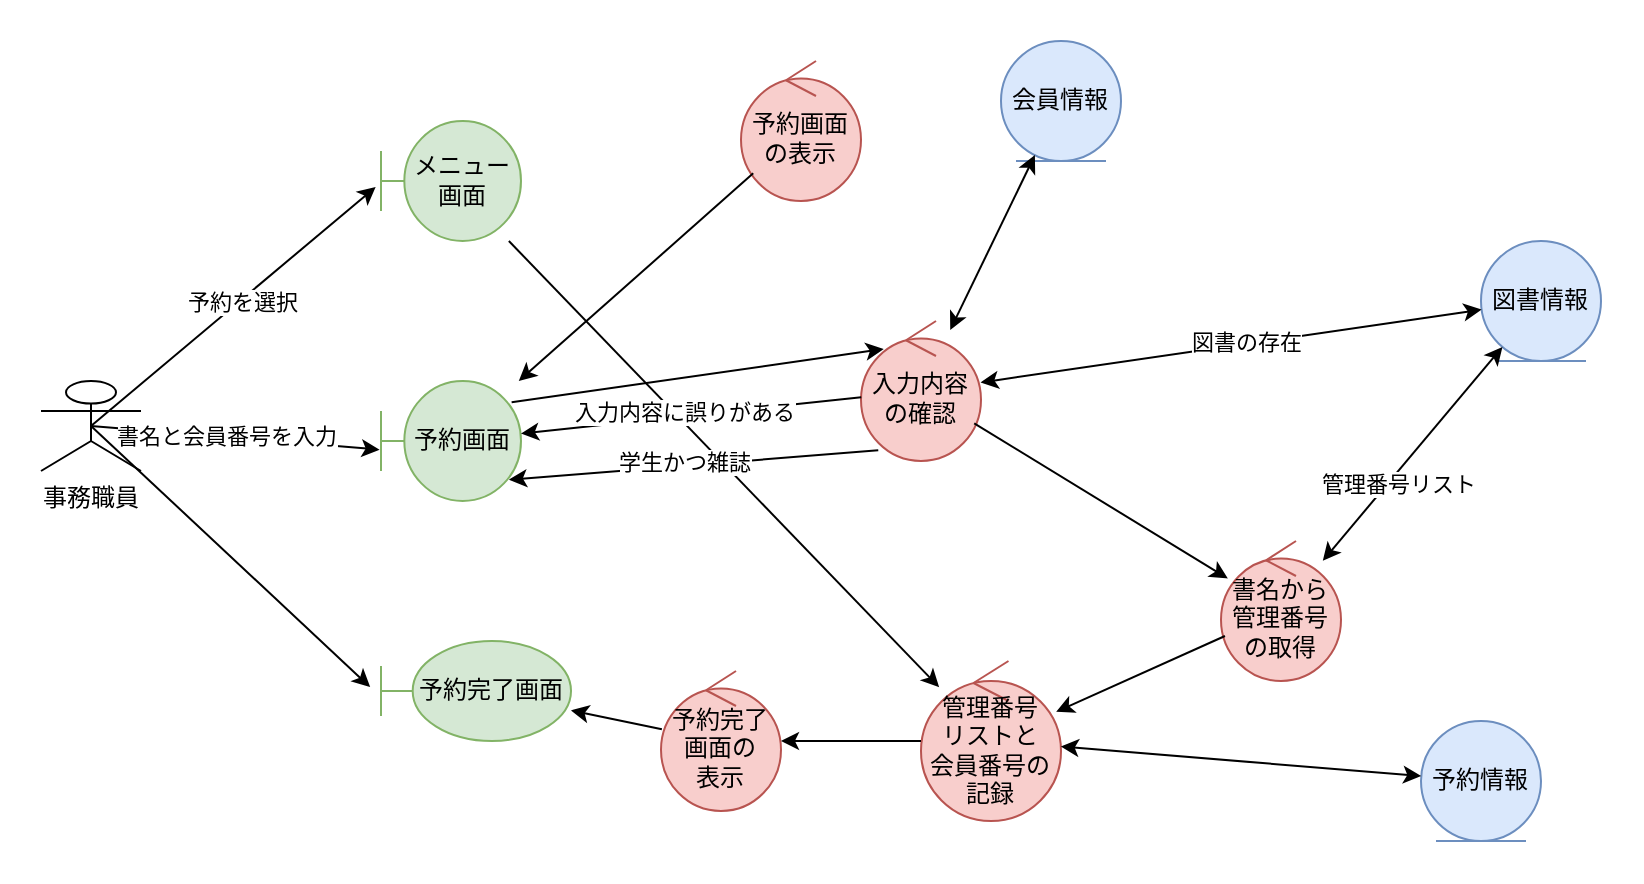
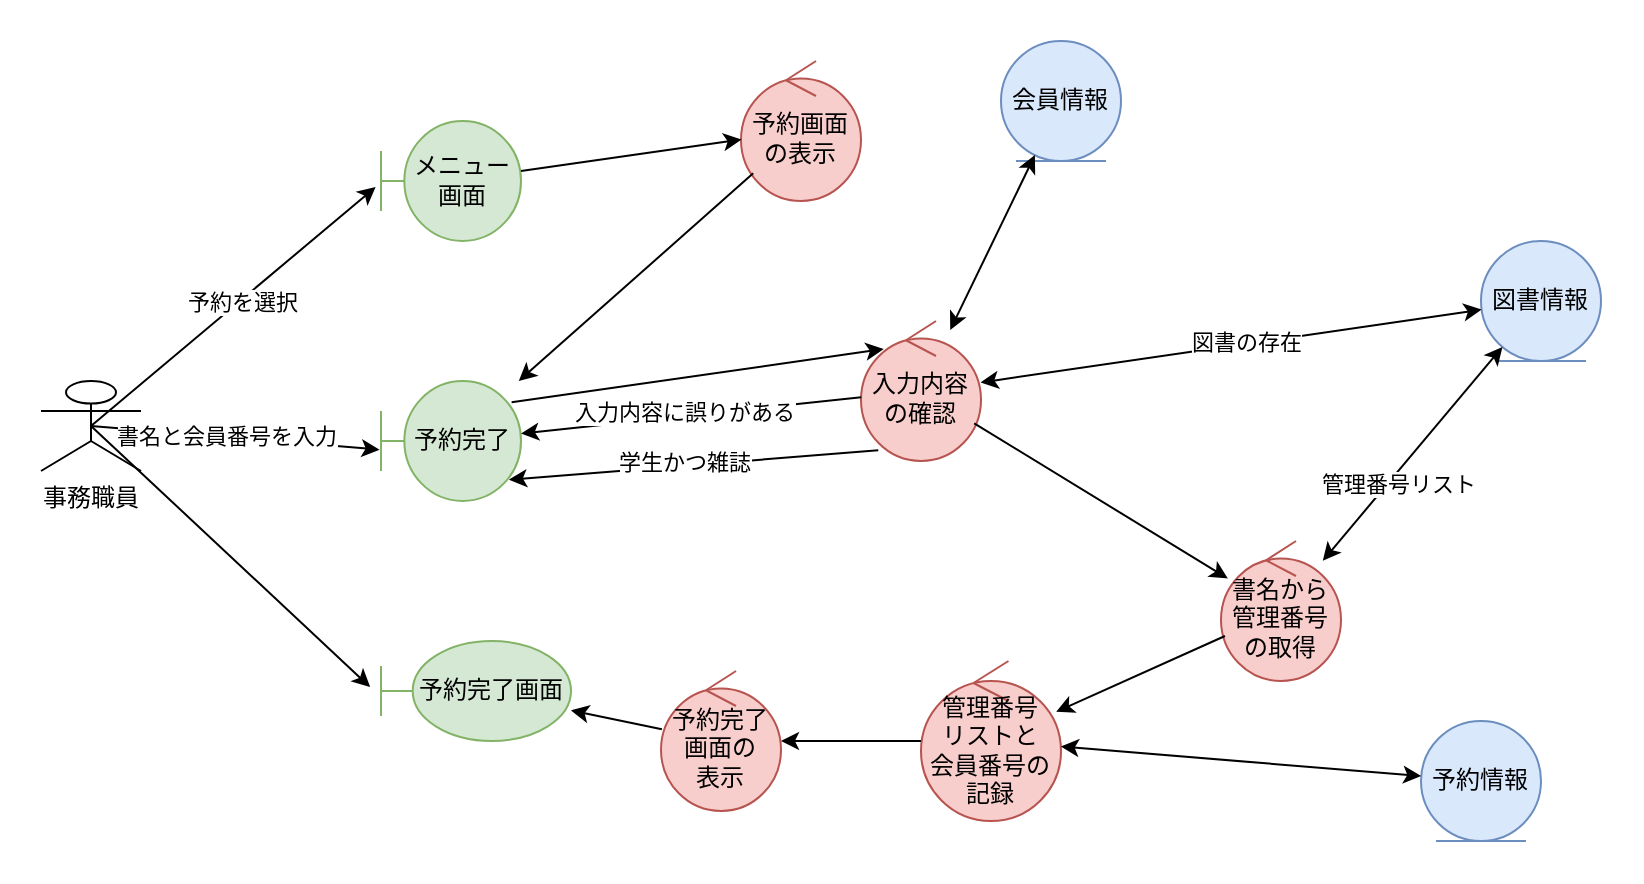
node "予約画面": label "予約画面" -> "予約完了"
edge "メニュー 画面" -> "管理番号 リストと 会員番号の記録": now "メニュー 画面" -> "予約画面 の表示"
